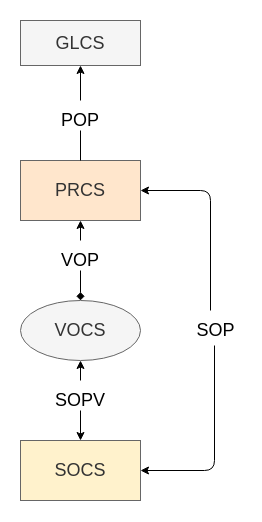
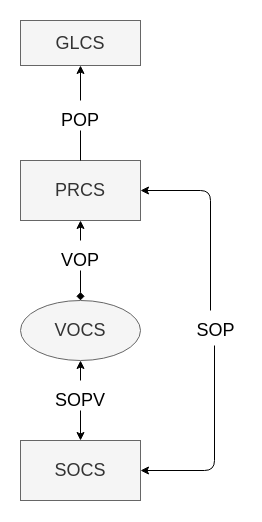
node "PRCS": fillcolor #ffe6cc -> #f5f5f5
node "SOCS": fillcolor #fff2cc -> #f5f5f5
